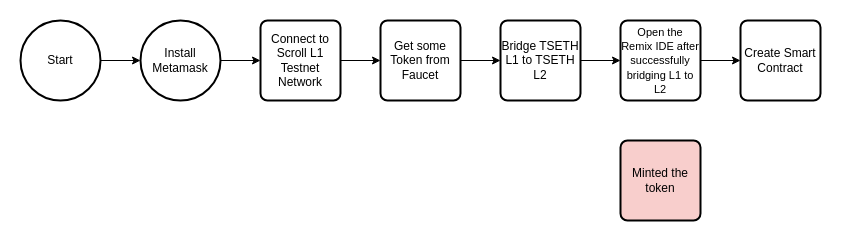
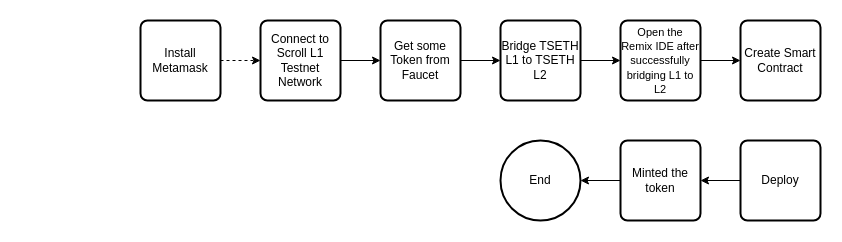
node "Start": removed
edge "Start" -> "Install Metamask": removed
node "Install Metamask": shape ellipse -> rounded rectangle
edge "Install Metamask" -> "Connect to Scroll L1 Testnet Network": style solid -> dashed
node "End": added
edge "Minted the token" -> "End": added
node "Minted the token": fillcolor #f8cecc -> #ffffff
edge "Deploy" -> "Minted the token": added
node "Deploy": added
